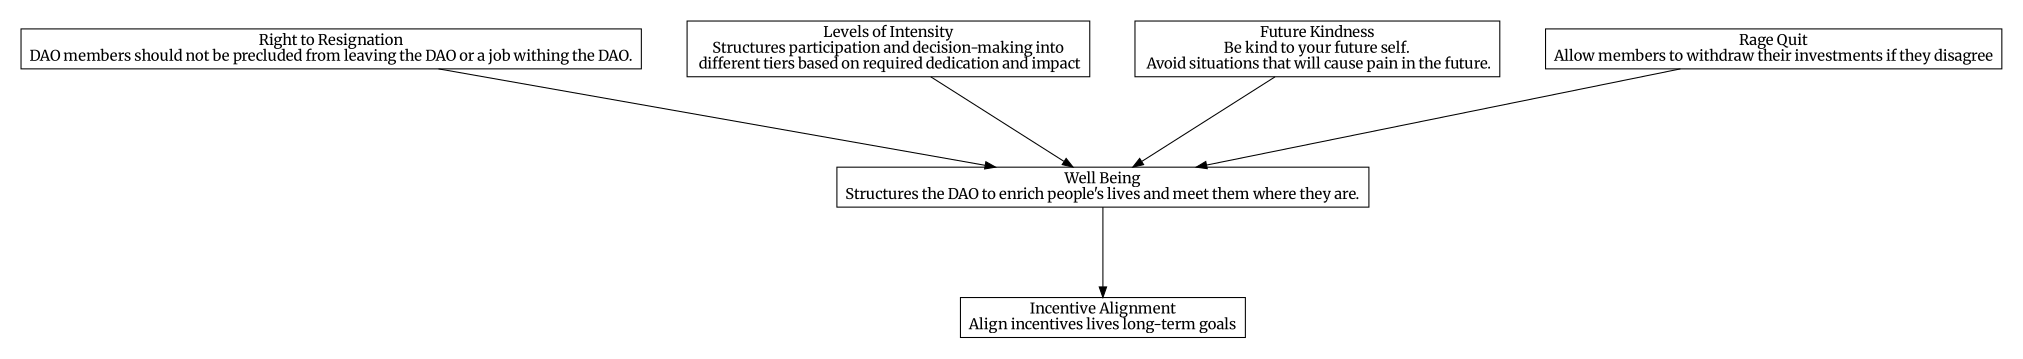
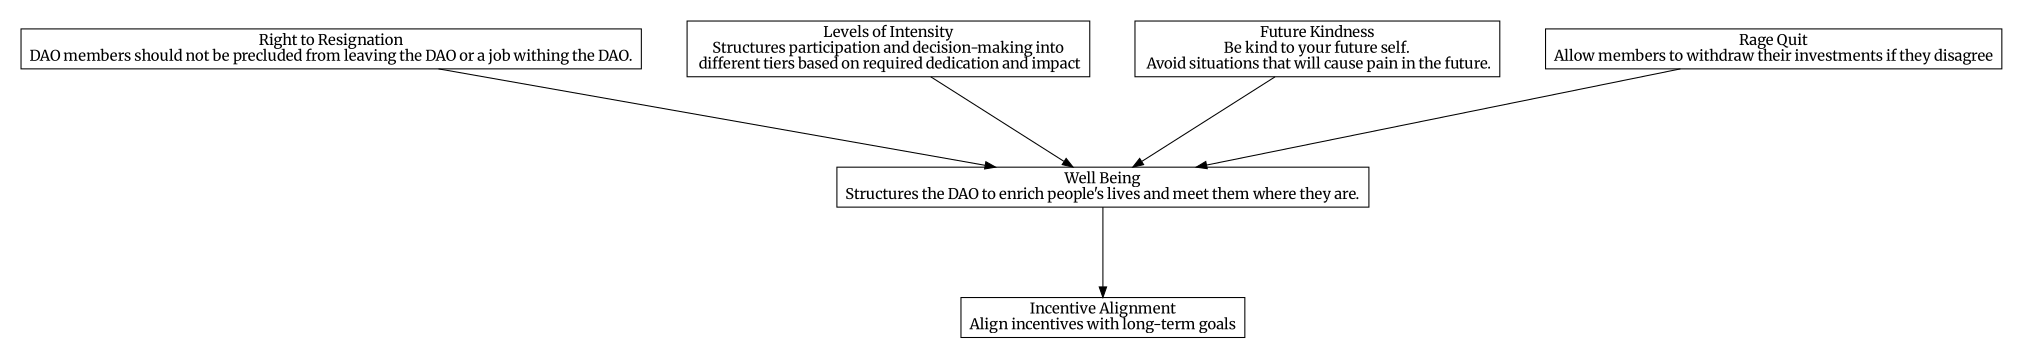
node "Incentive Alignment Align incentives lives long-term goals": label "Incentive Alignment Align incentives lives long-term goals" -> "Incentive Alignment Align incentives with long-term goals"
